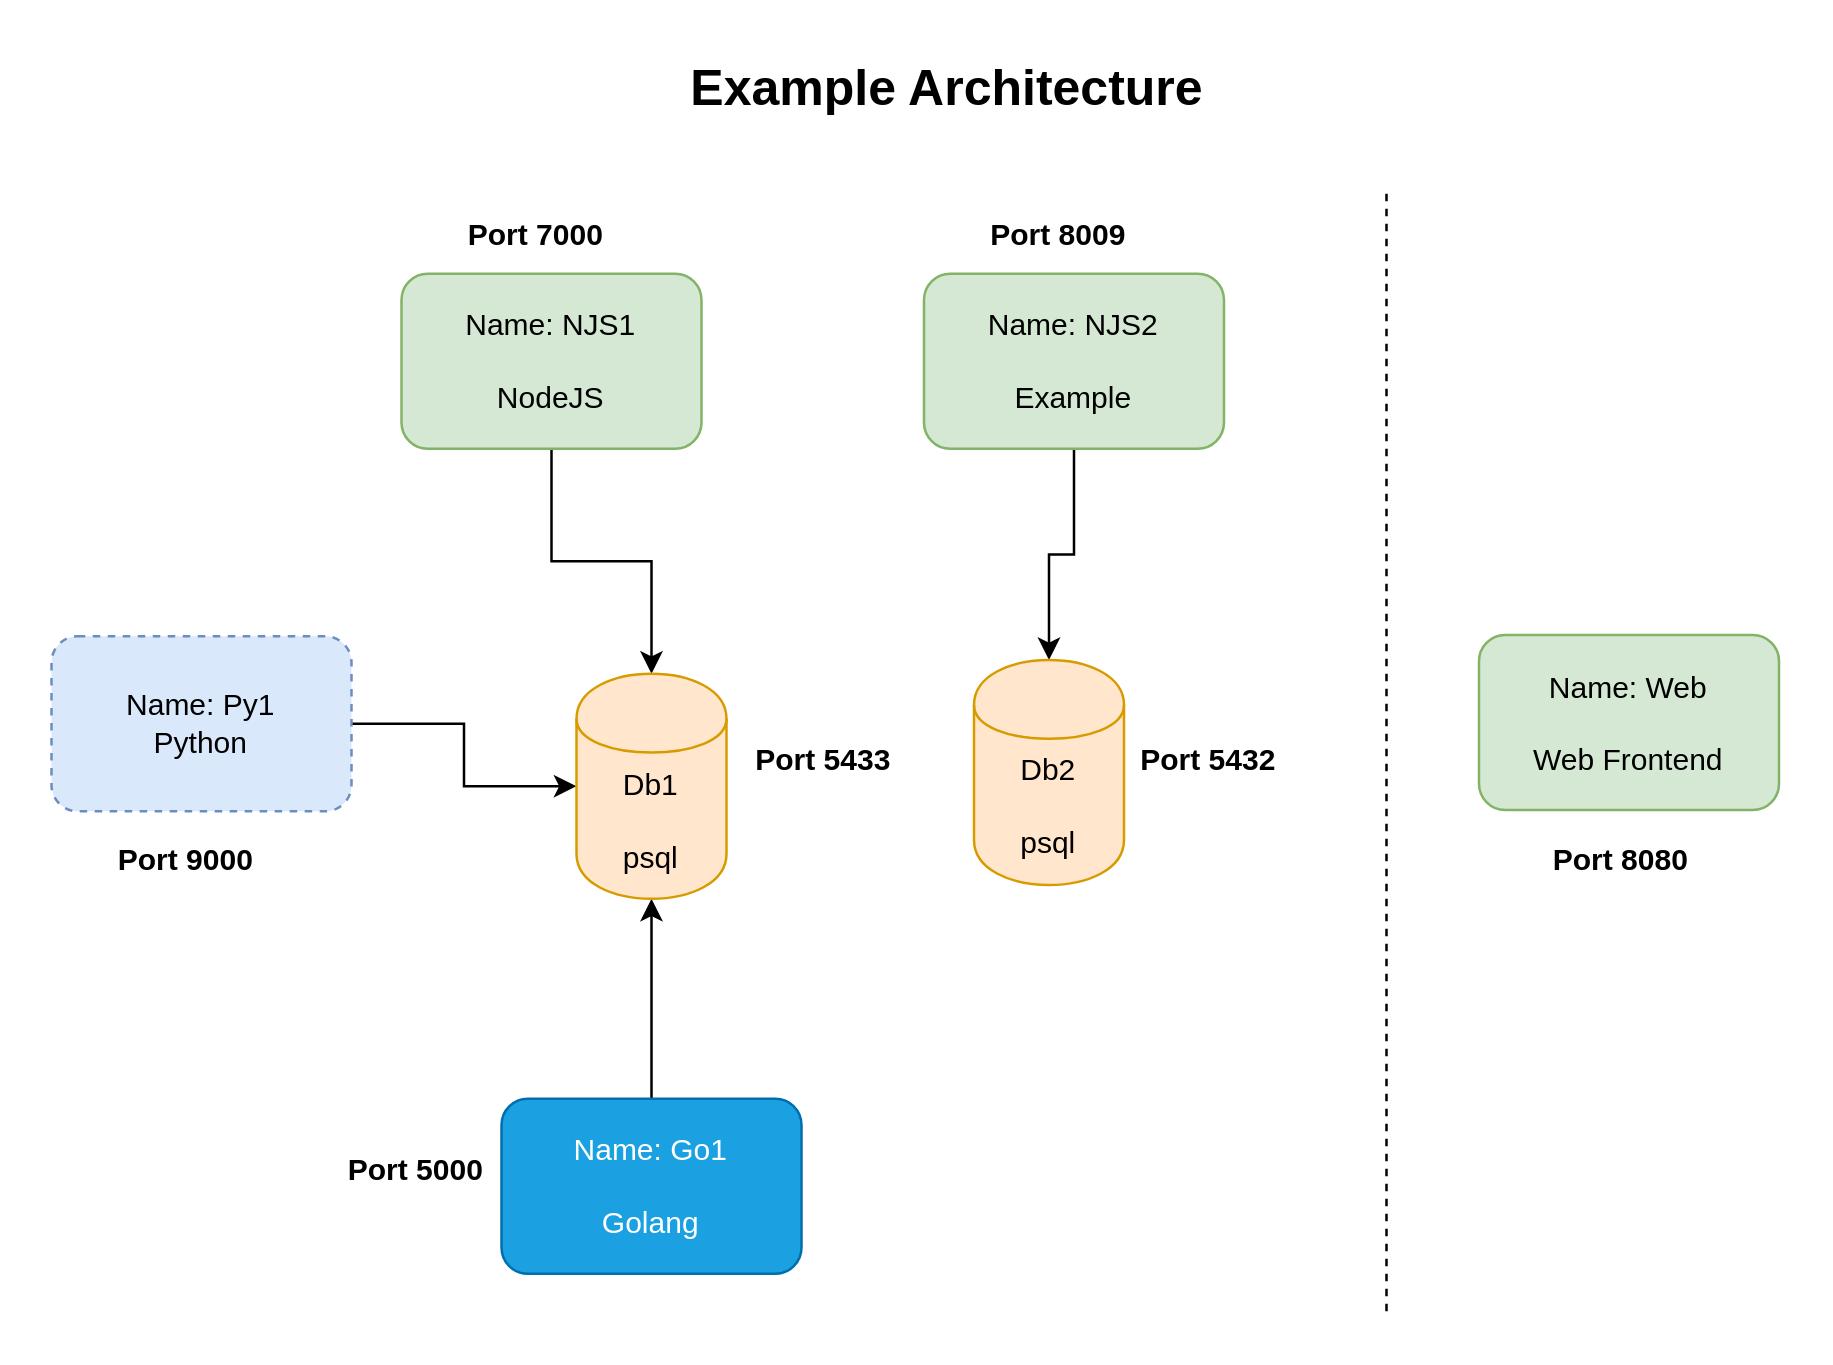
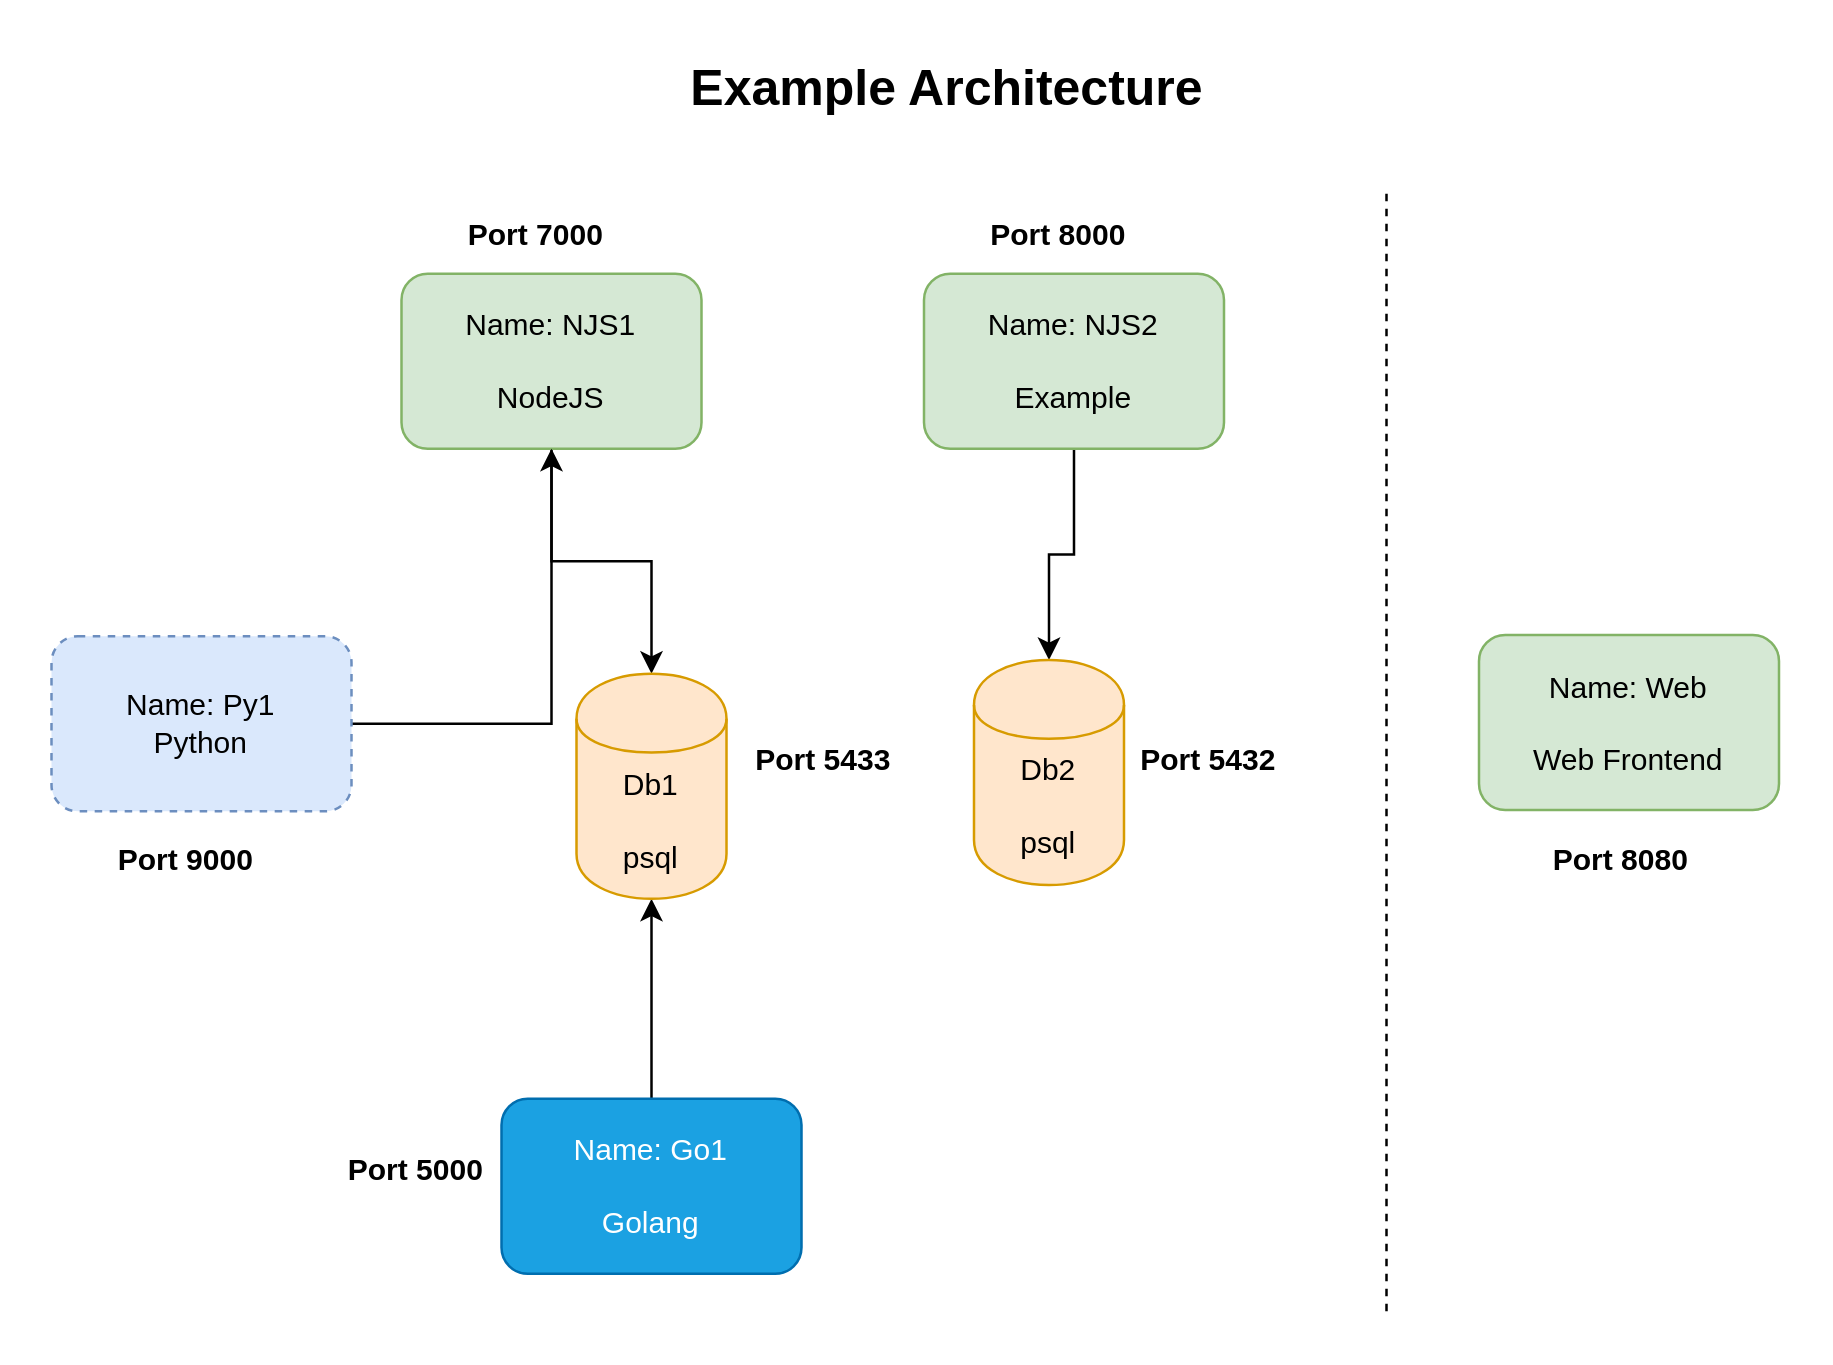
node "Port 8009": label "Port 8009" -> "Port 8000"
edge "Name: Py1 Python" -> "Db1 psql": now "Name: Py1 Python" -> "Name: NJS1 NodeJS"
